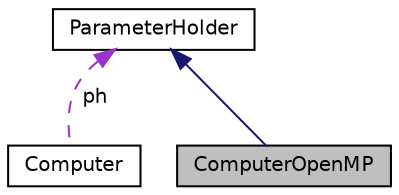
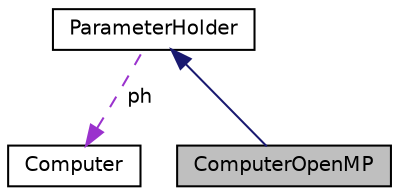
edge "Computer" -> "ParameterHolder": reversed
